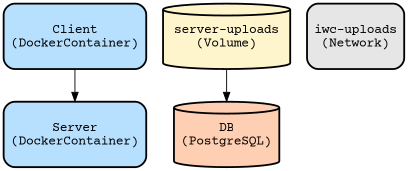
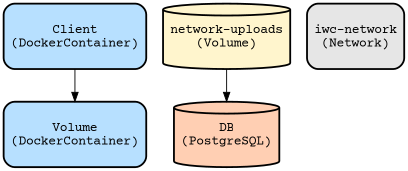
node "server-uploads (Volume)": label "server-uploads (Volume)" -> "network-uploads (Volume)"
node "iwc-uploads (Network)": label "iwc-uploads (Network)" -> "iwc-network (Network)"
node "Server (DockerContainer)": label "Server (DockerContainer)" -> "Volume (DockerContainer)"
